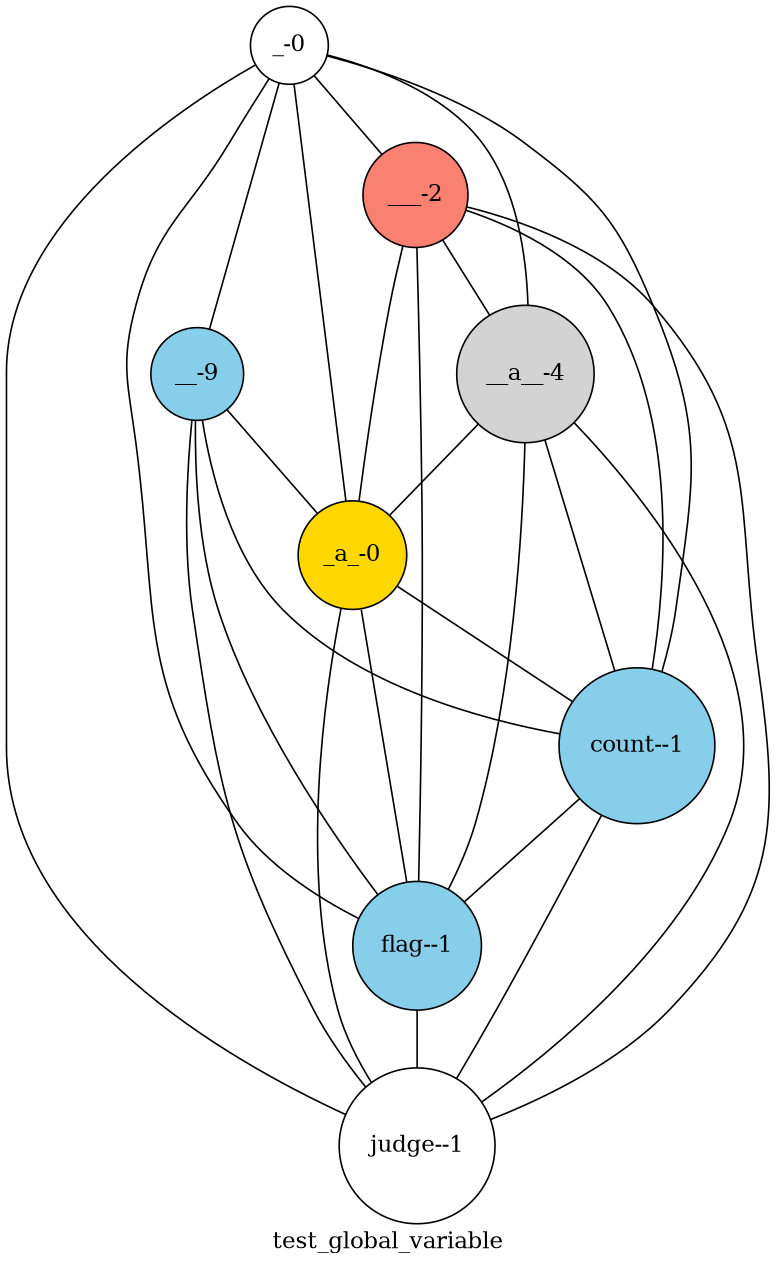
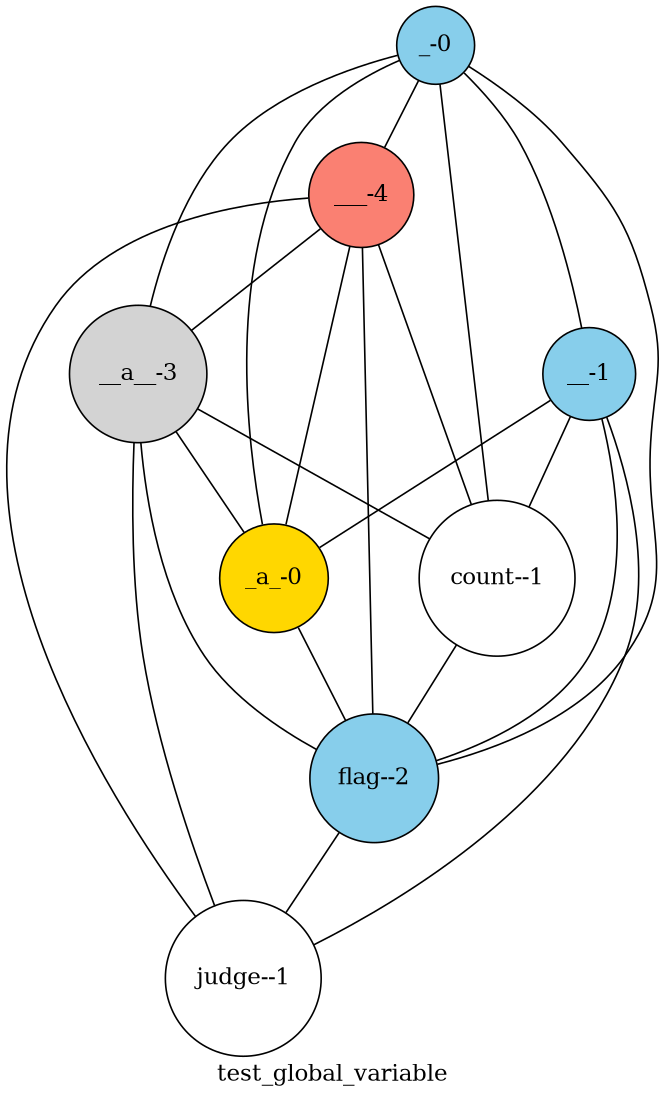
node "_-0": fillcolor white -> skyblue
node "___-2": label "___-2" -> "___-4"
node "__-9": label "__-9" -> "__-1"
node "__a__-4": label "__a__-4" -> "__a__-3"
edge "_-0" -- "judge--1": removed
edge "_a_-0" -- "count--1": removed
node "count--1": fillcolor skyblue -> white
edge "_a_-0" -- "judge--1": removed
node "flag--1": label "flag--1" -> "flag--2"
edge "count--1" -- "judge--1": removed
